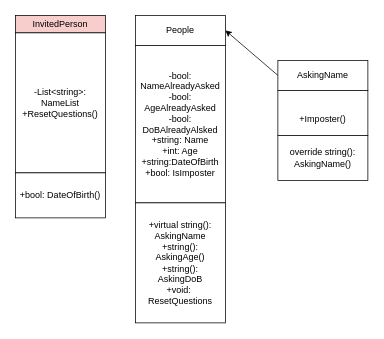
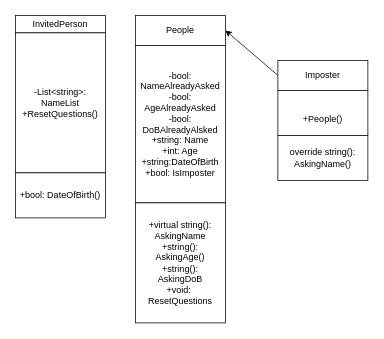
node "InvitedPerson": fillcolor #f8cecc -> #ffffff
node "AskingName": label "AskingName" -> "Imposter"
node "+Imposter()": label "+Imposter()" -> "+People()"
